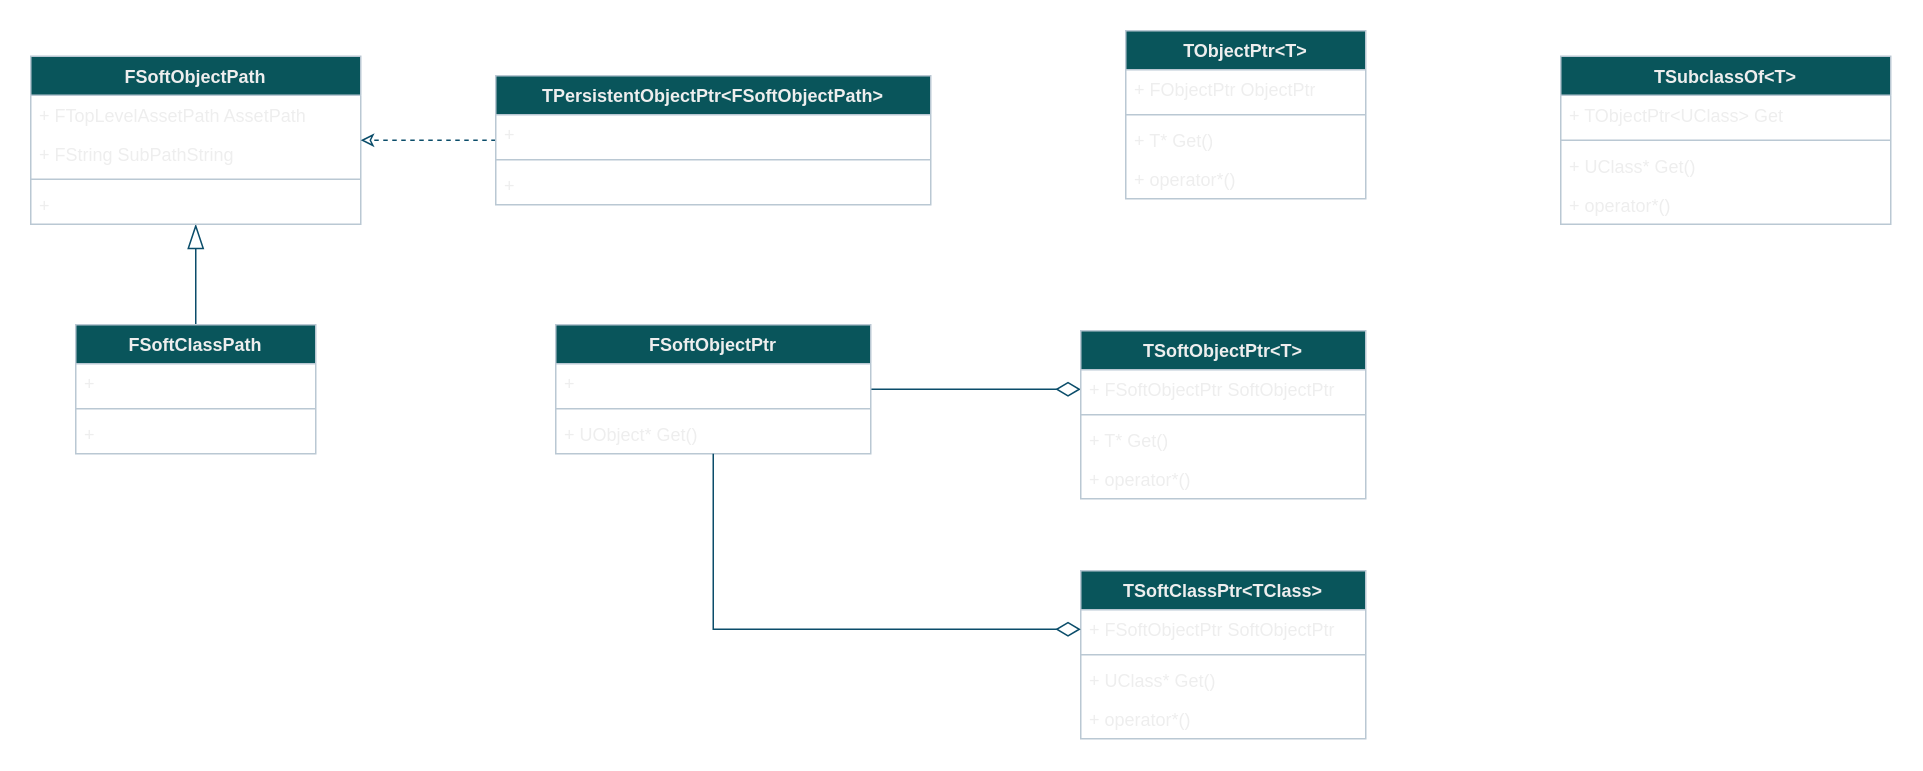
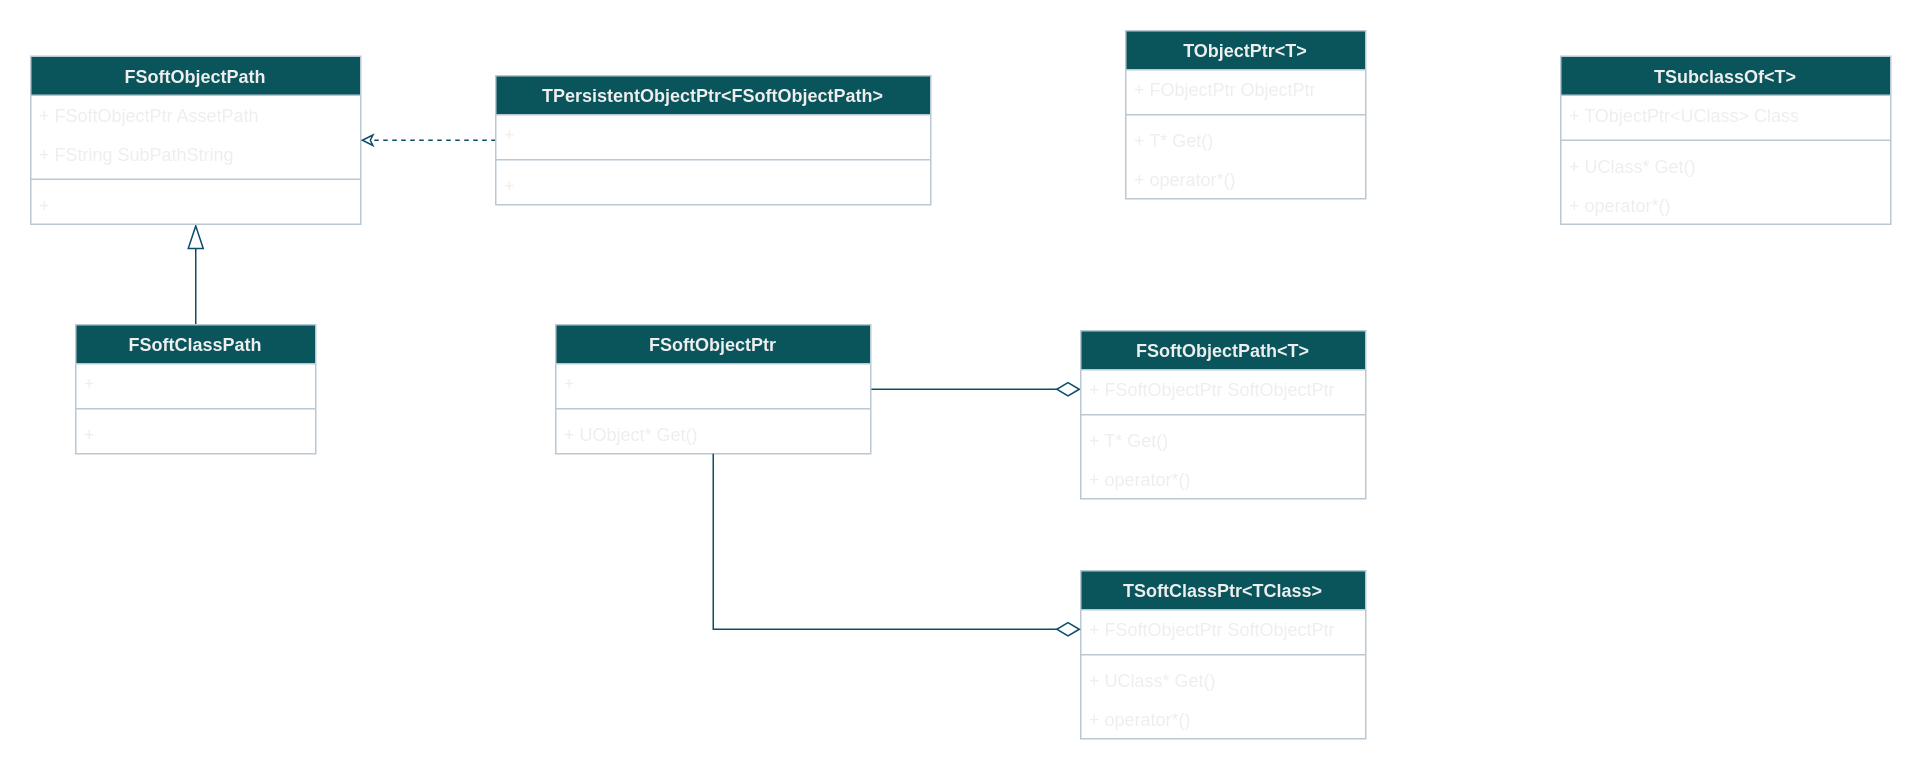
node "+ FTopLevelAssetPath AssetPath": label "+ FTopLevelAssetPath AssetPath" -> "+ FSoftObjectPtr AssetPath"
node "+ TObjectPtr<UClass> Get": label "+ TObjectPtr<UClass> Get" -> "+ TObjectPtr<UClass> Class"
node "TSoftObjectPtr<T>": label "TSoftObjectPtr<T>" -> "FSoftObjectPath<T>"
